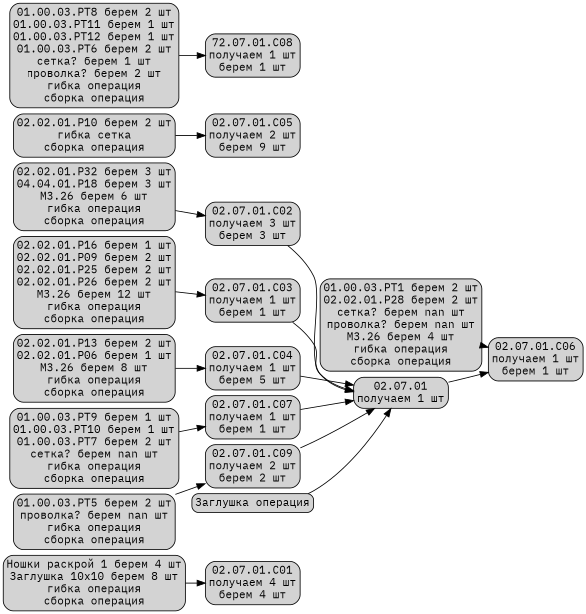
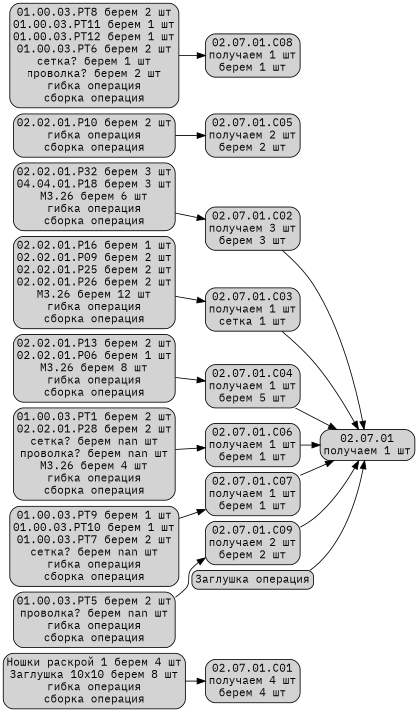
node "72.07.01.С08 получаем 1 шт берем 1 шт": label "72.07.01.С08 получаем 1 шт берем 1 шт" -> "02.07.01.С08 получаем 1 шт берем 1 шт"
node "02.02.01.Р10 берем 2 шт гибка сетка сборка операция": label "02.02.01.Р10 берем 2 шт гибка сетка сборка операция" -> "02.02.01.Р10 берем 2 шт гибка операция сборка операция"
node "02.07.01.С05 получаем 2 шт берем 9 шт": label "02.07.01.С05 получаем 2 шт берем 9 шт" -> "02.07.01.С05 получаем 2 шт берем 2 шт"
node "02.07.01.С03 получаем 1 шт берем 1 шт": label "02.07.01.С03 получаем 1 шт берем 1 шт" -> "02.07.01.С03 получаем 1 шт сетка 1 шт"
edge "02.07.01 получаем 1 шт" -> "02.07.01.С06 получаем 1 шт берем 1 шт": reversed
